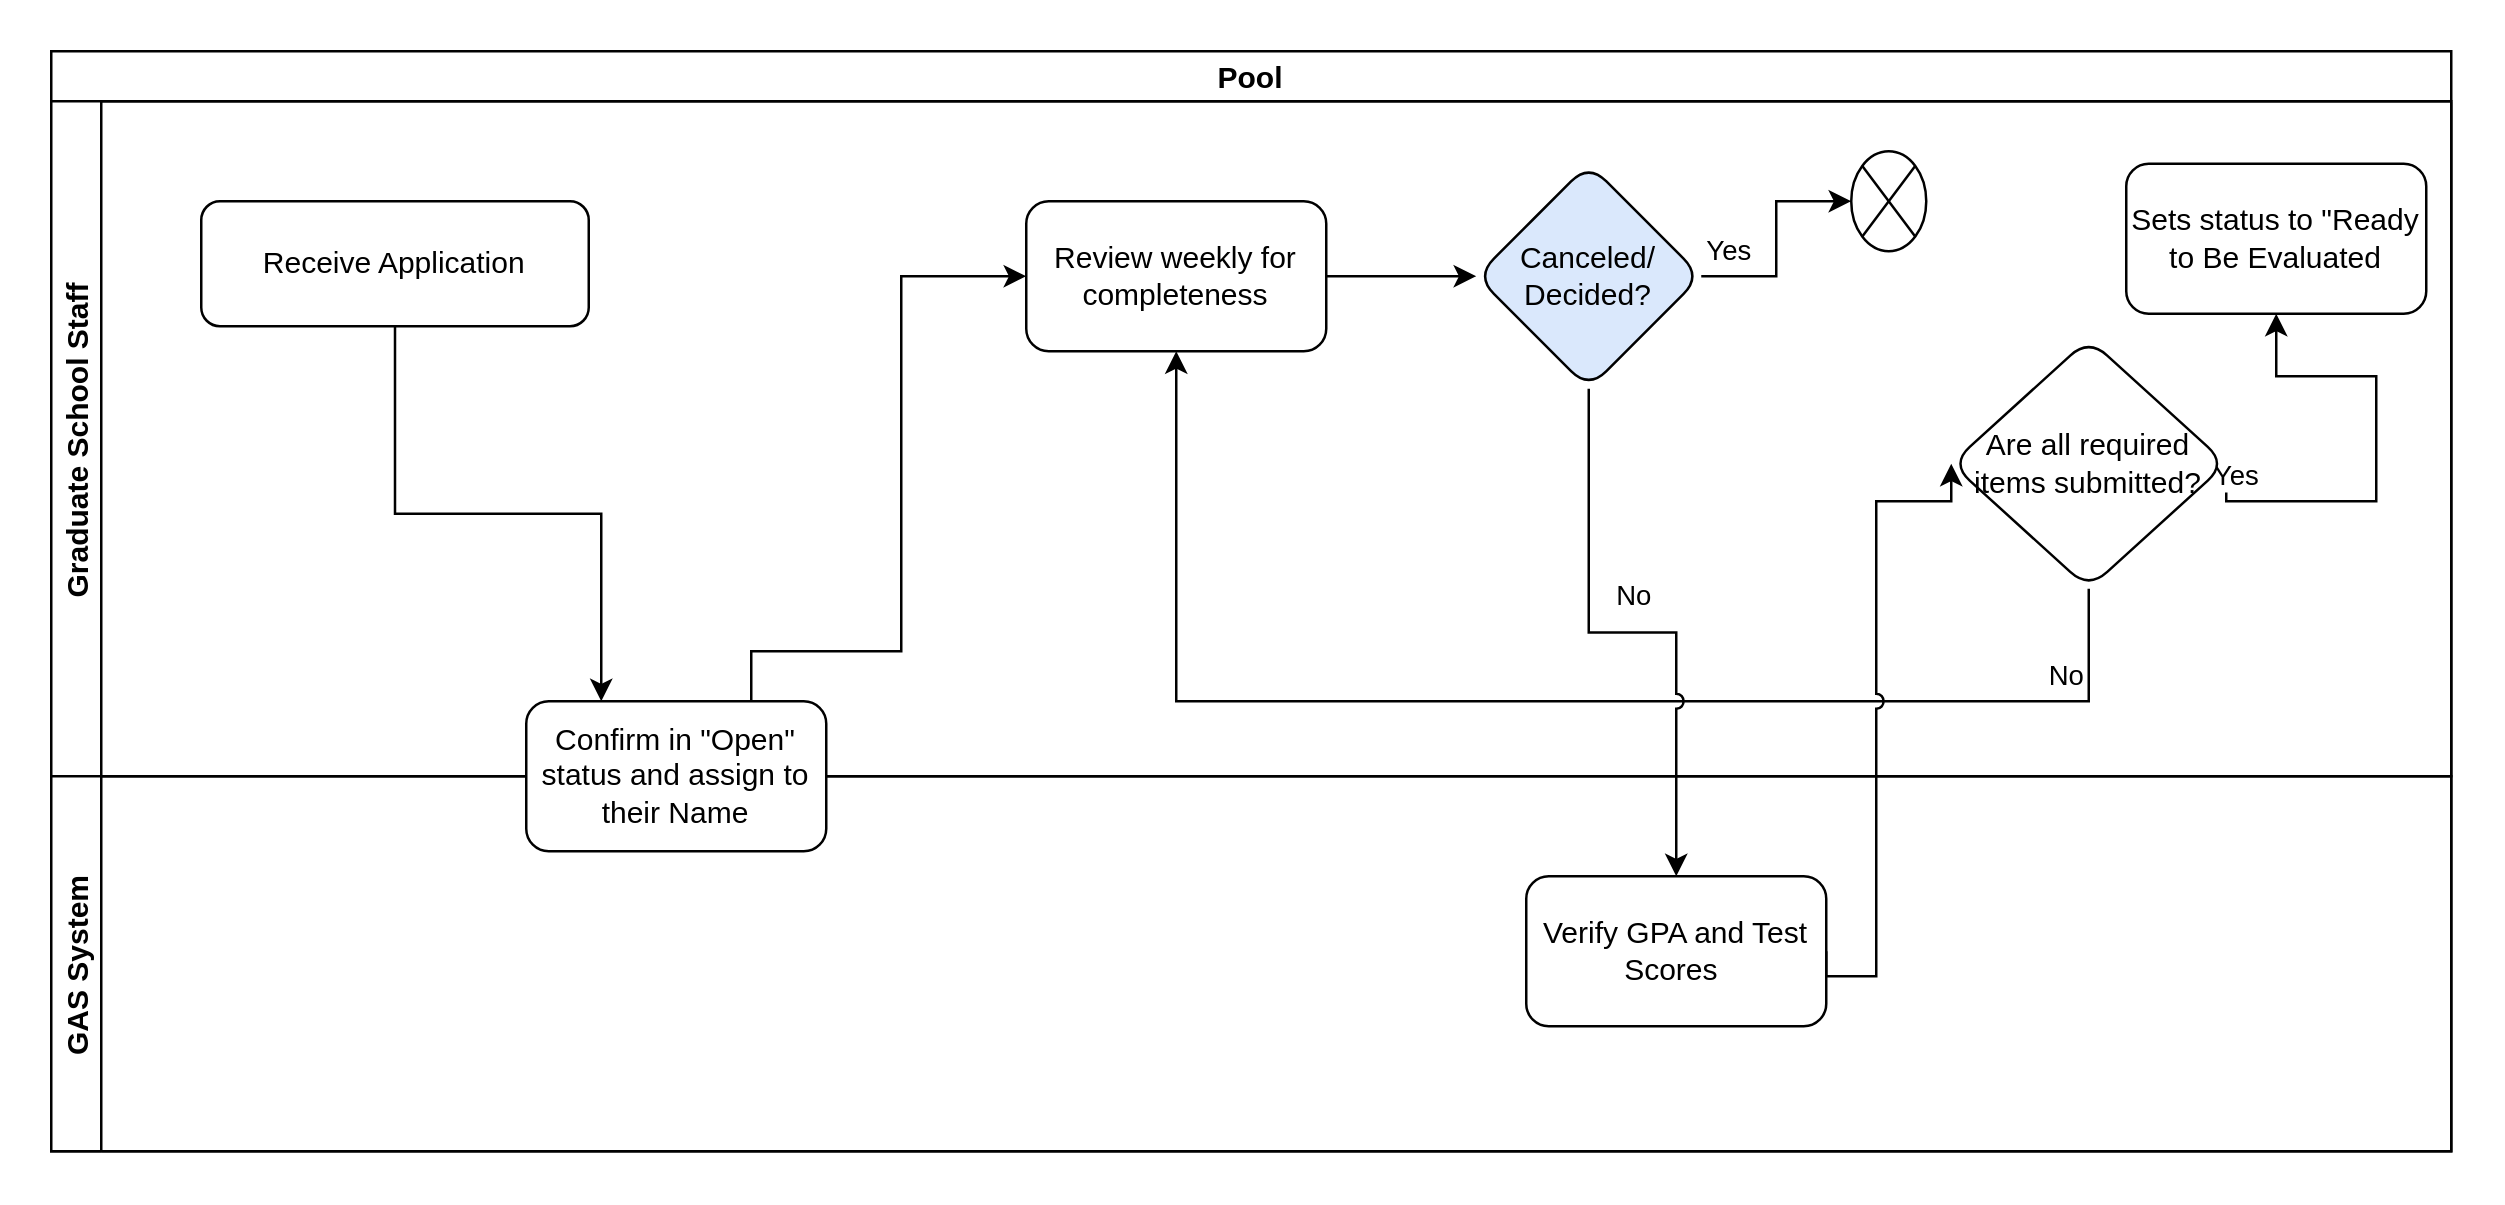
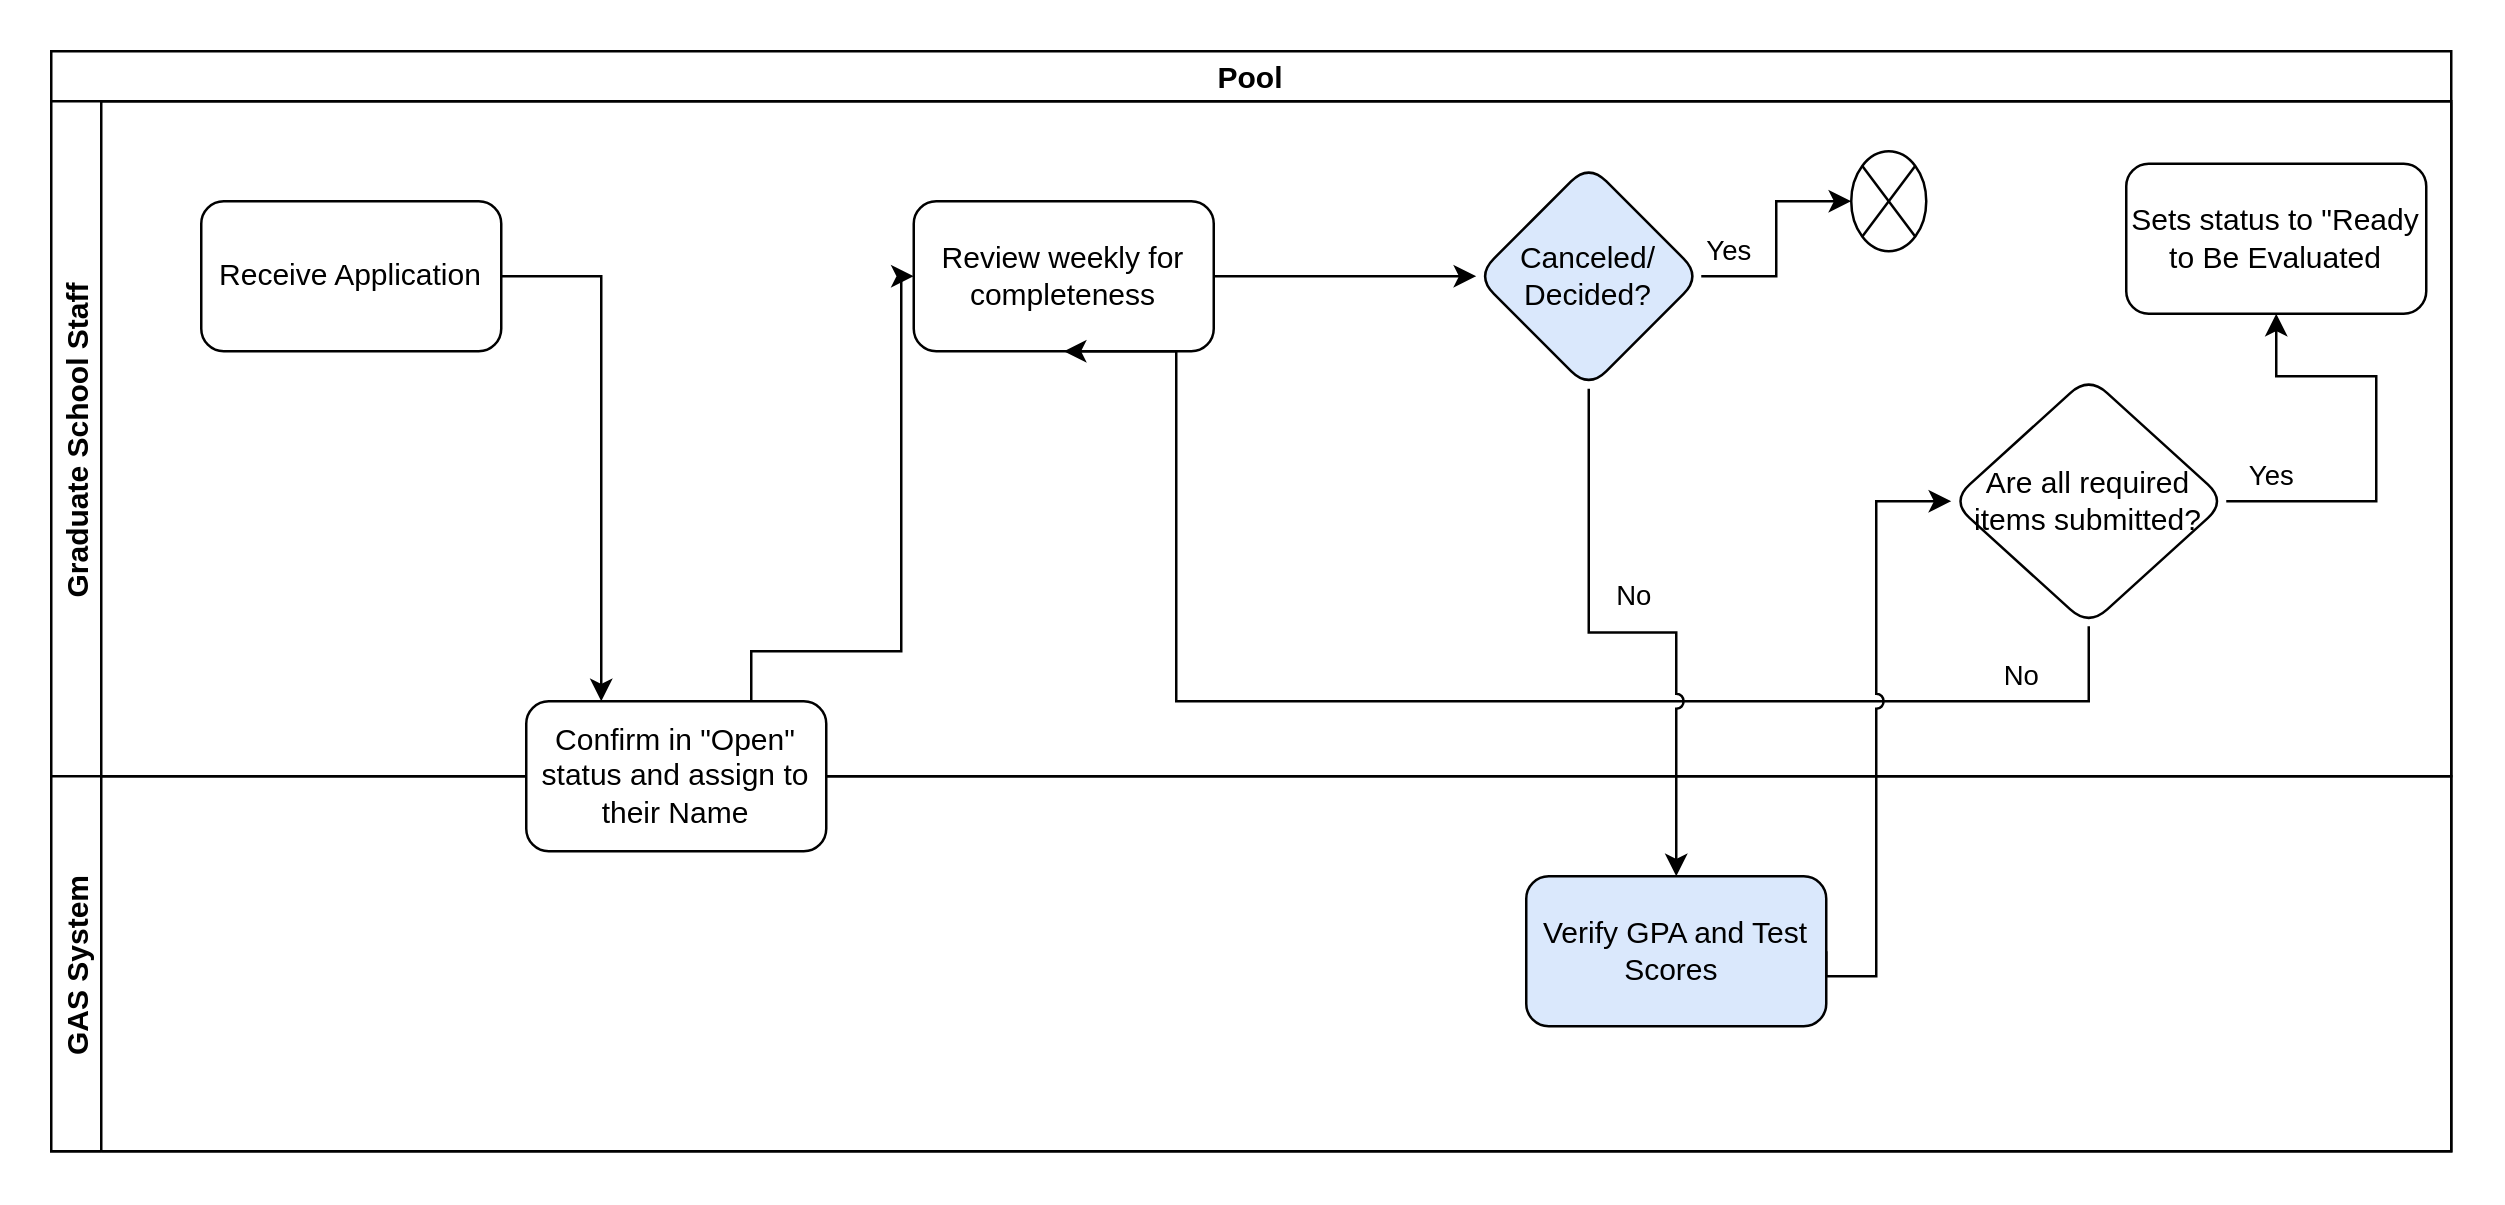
node "Receive Application": size 388x125 -> 300x150
node "Review weekly for completeness": moved (1176, 276) -> (1064, 276)
node "Are all required items submitted?": moved (2089, 464) -> (2089, 501)
node "Verify GPA and Test Scores": fillcolor #ffffff -> #dae8fc
